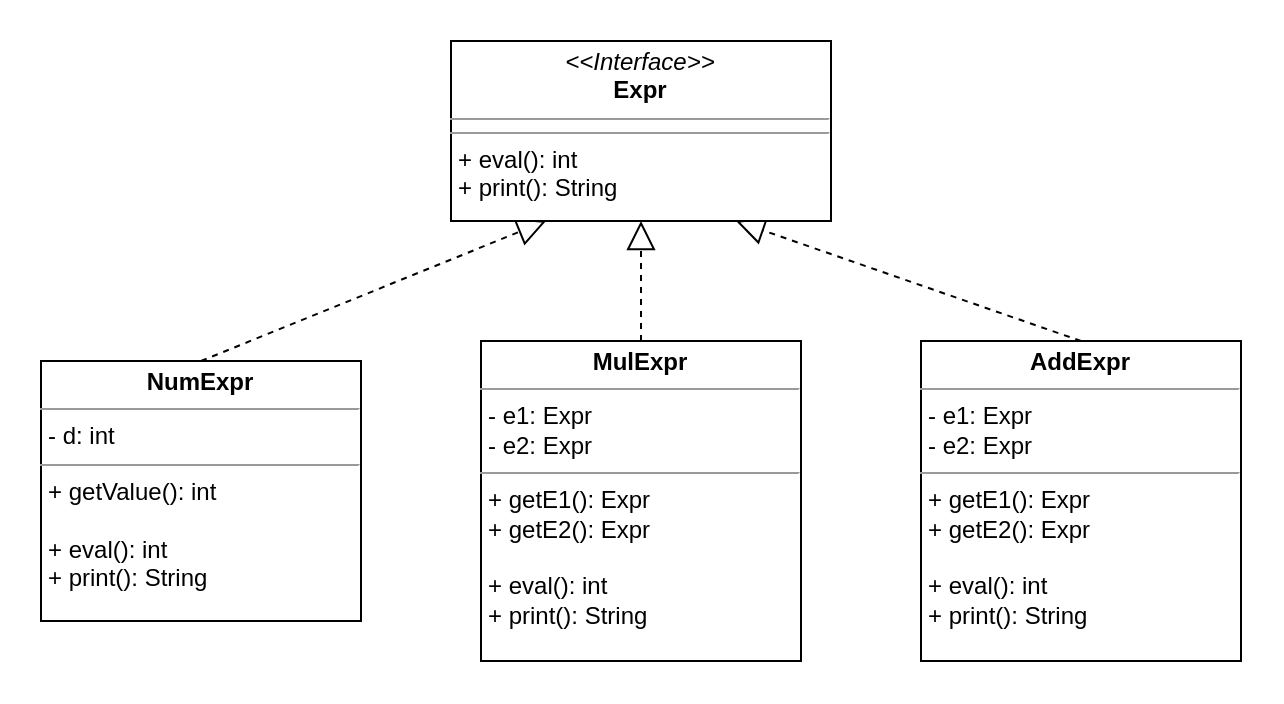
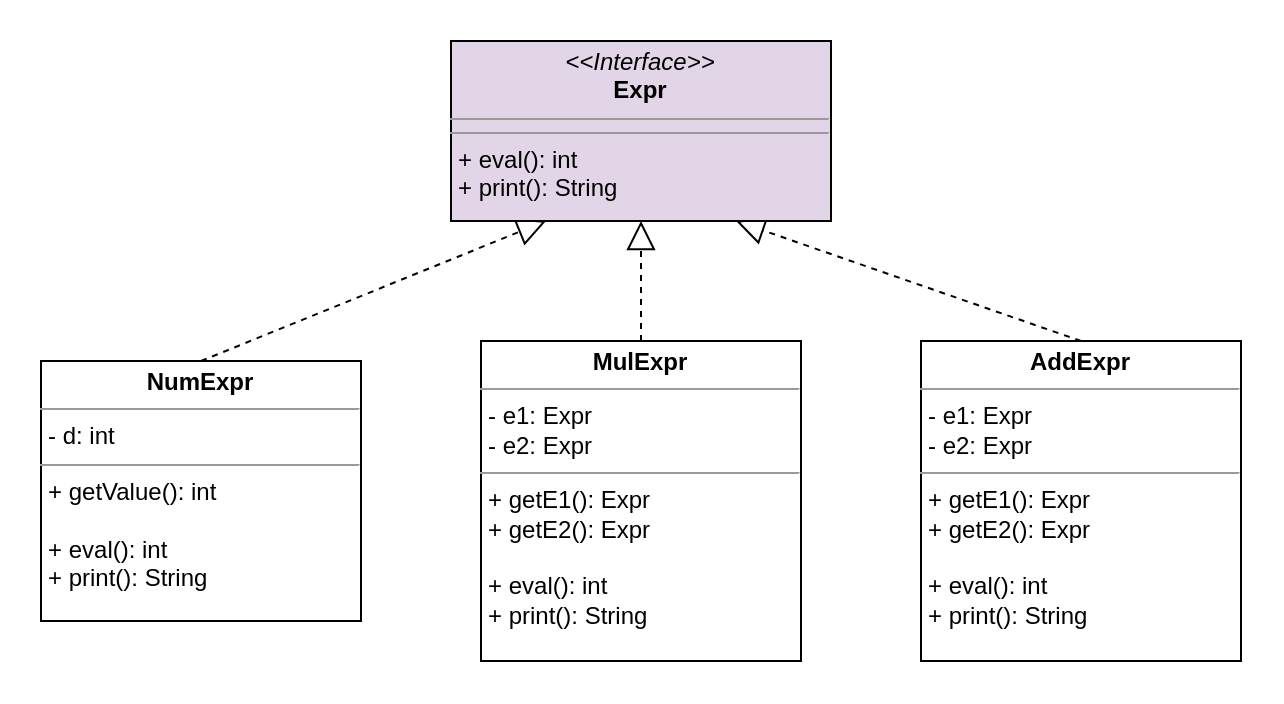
node "<<Interface>> Expr + eval(): int + print(): String": fillcolor #ffffff -> #e1d5e7
